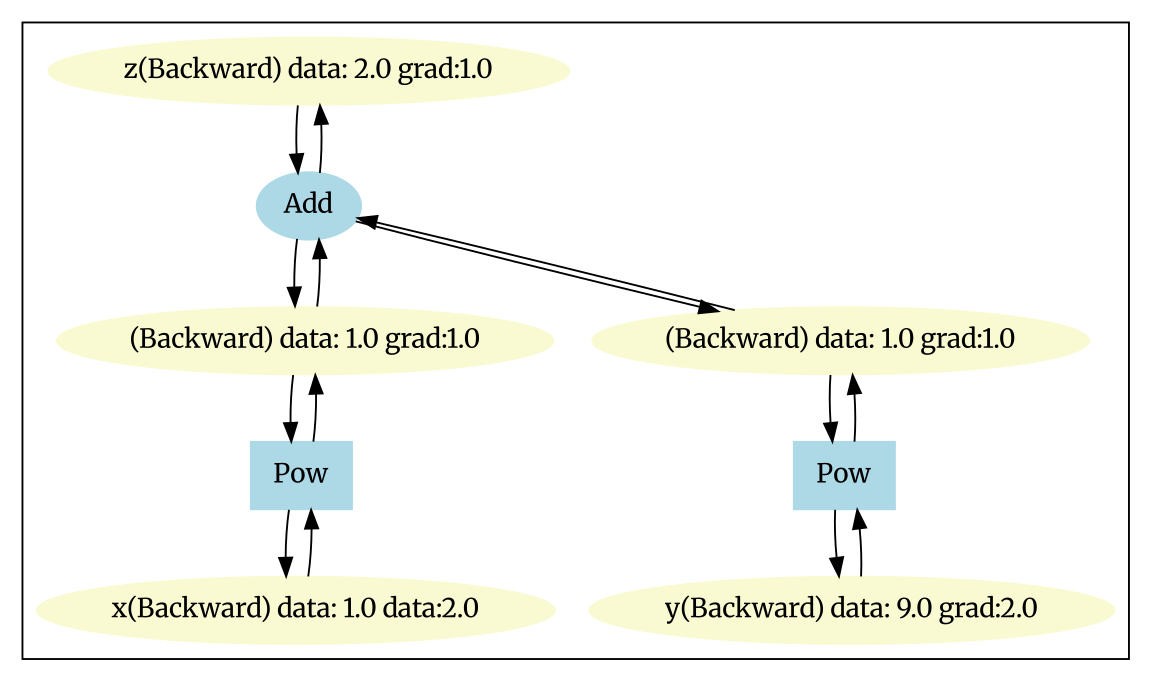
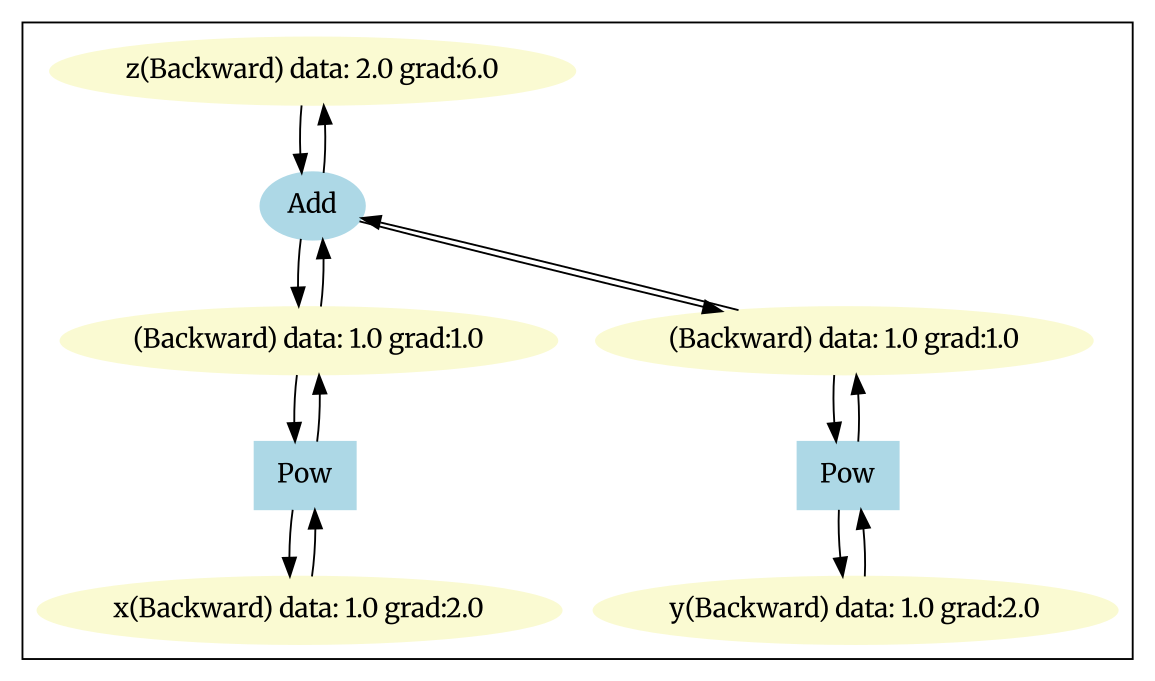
node "z(Backward) data: 2.0 grad:1.0": label "z(Backward) data: 2.0 grad:1.0" -> "z(Backward) data: 2.0 grad:6.0"
node "x(Backward) data: 1.0 data:2.0": label "x(Backward) data: 1.0 data:2.0" -> "x(Backward) data: 1.0 grad:2.0"
node "y(Backward) data: 9.0 grad:2.0": label "y(Backward) data: 9.0 grad:2.0" -> "y(Backward) data: 1.0 grad:2.0"
